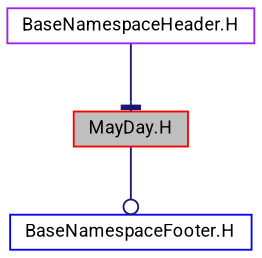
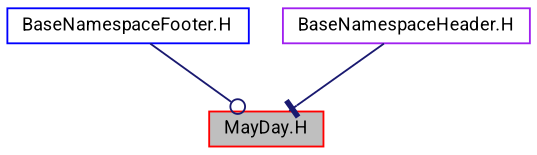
edge "MayDay.H" -> "BaseNamespaceFooter.H": reversed
